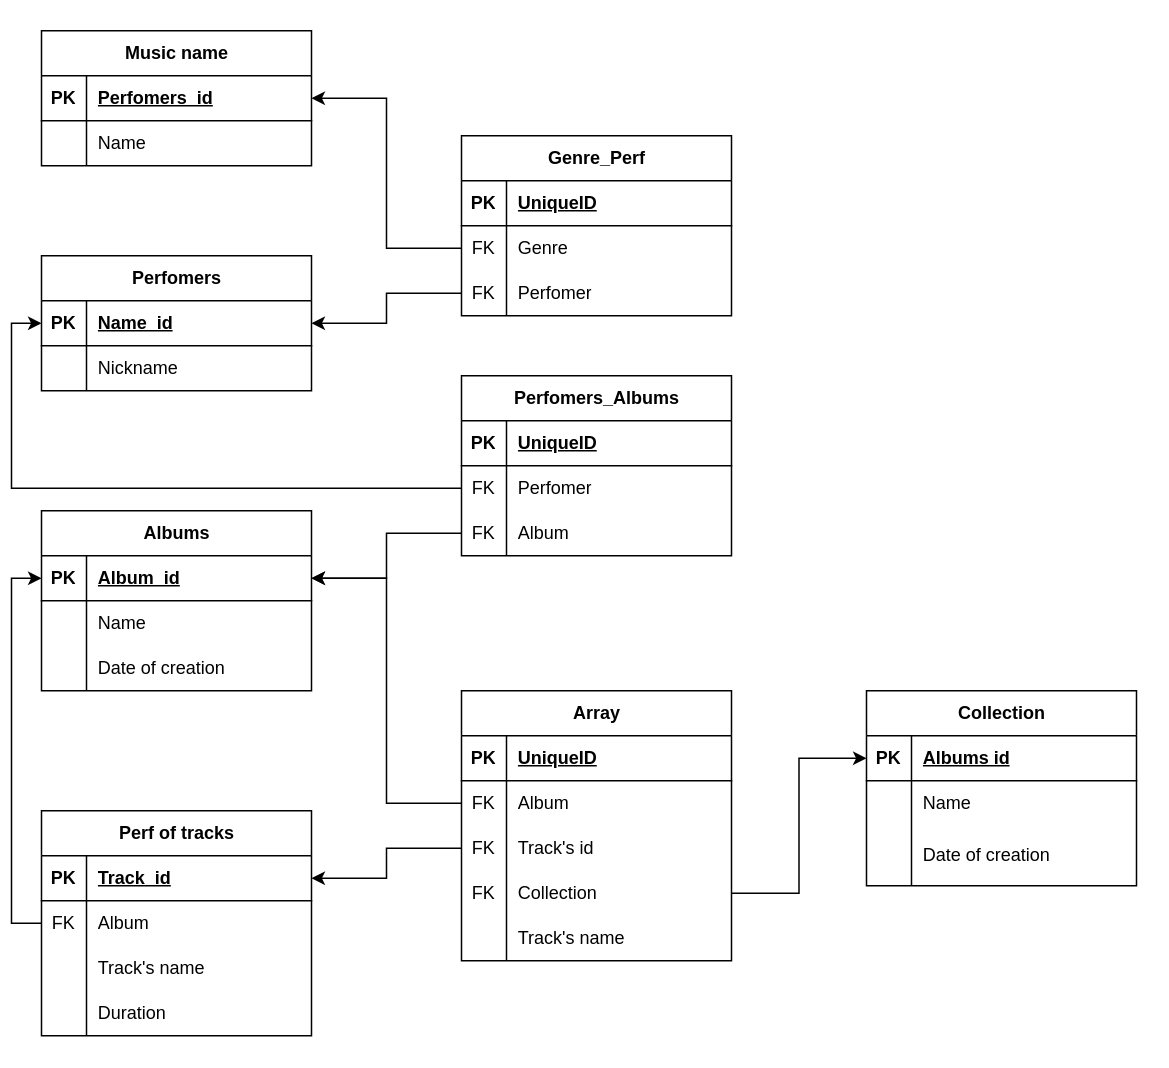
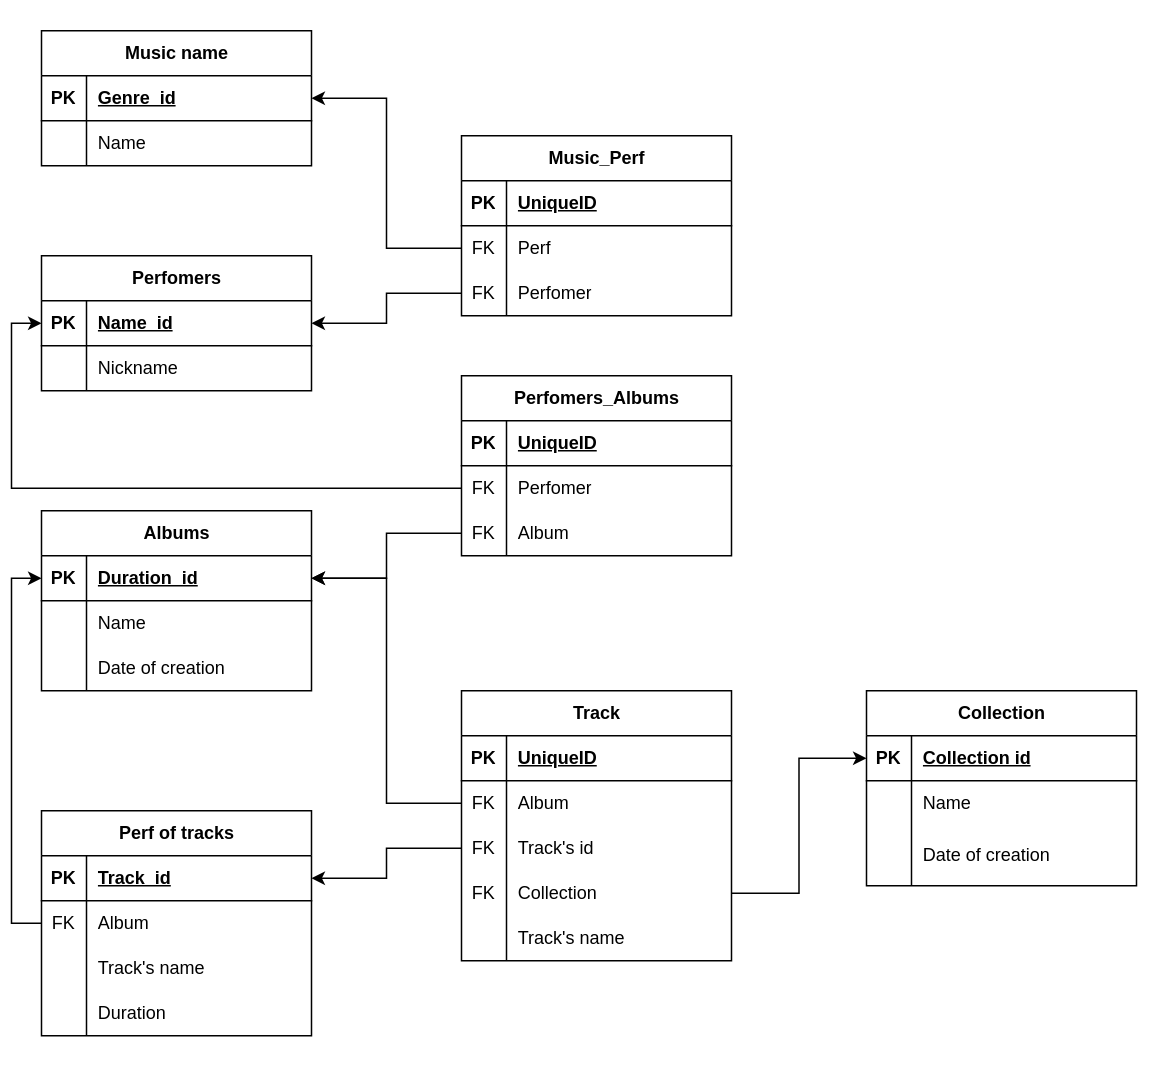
node "Perfomers_id": label "Perfomers_id" -> "Genre_id"
node "Genre_Perf": label "Genre_Perf" -> "Music_Perf"
node "Genre": label "Genre" -> "Perf"
node "Album_id": label "Album_id" -> "Duration_id"
node "Array": label "Array" -> "Track"
node "Albums id": label "Albums id" -> "Collection id"
